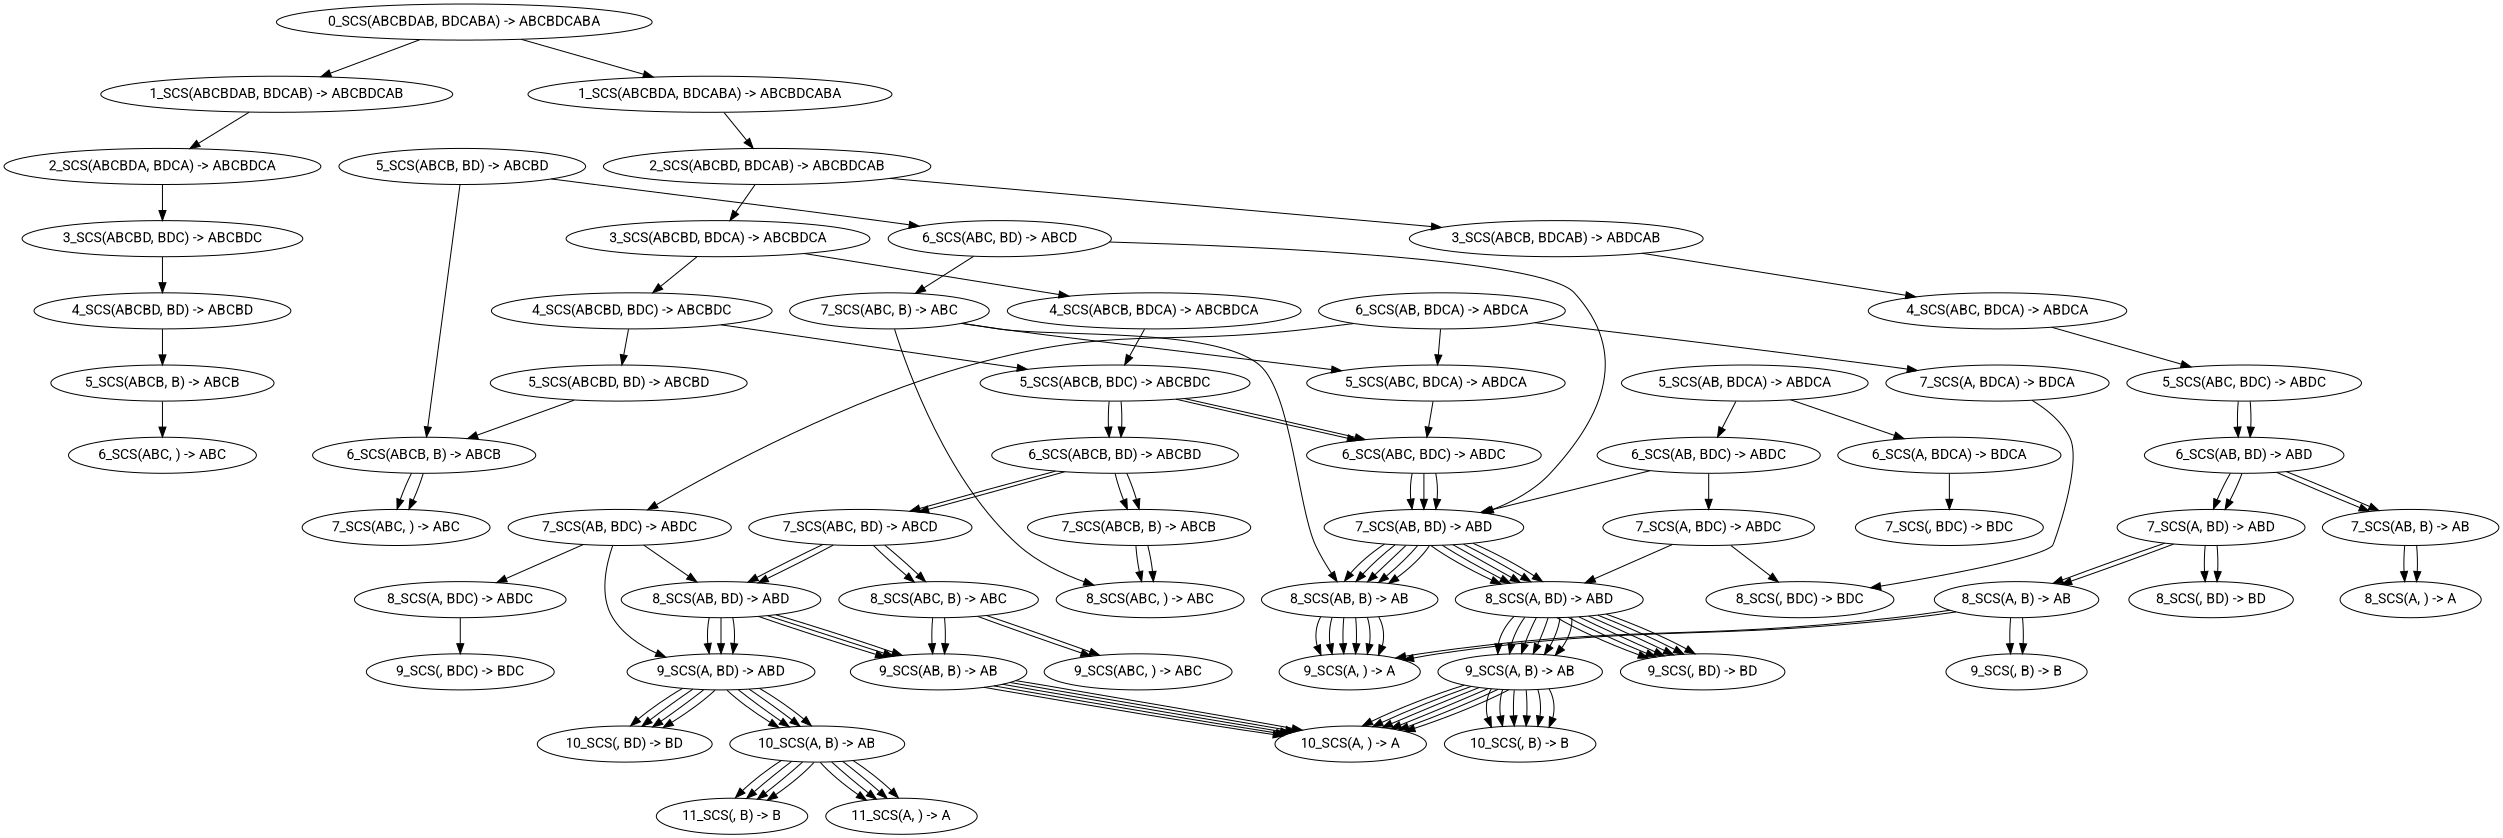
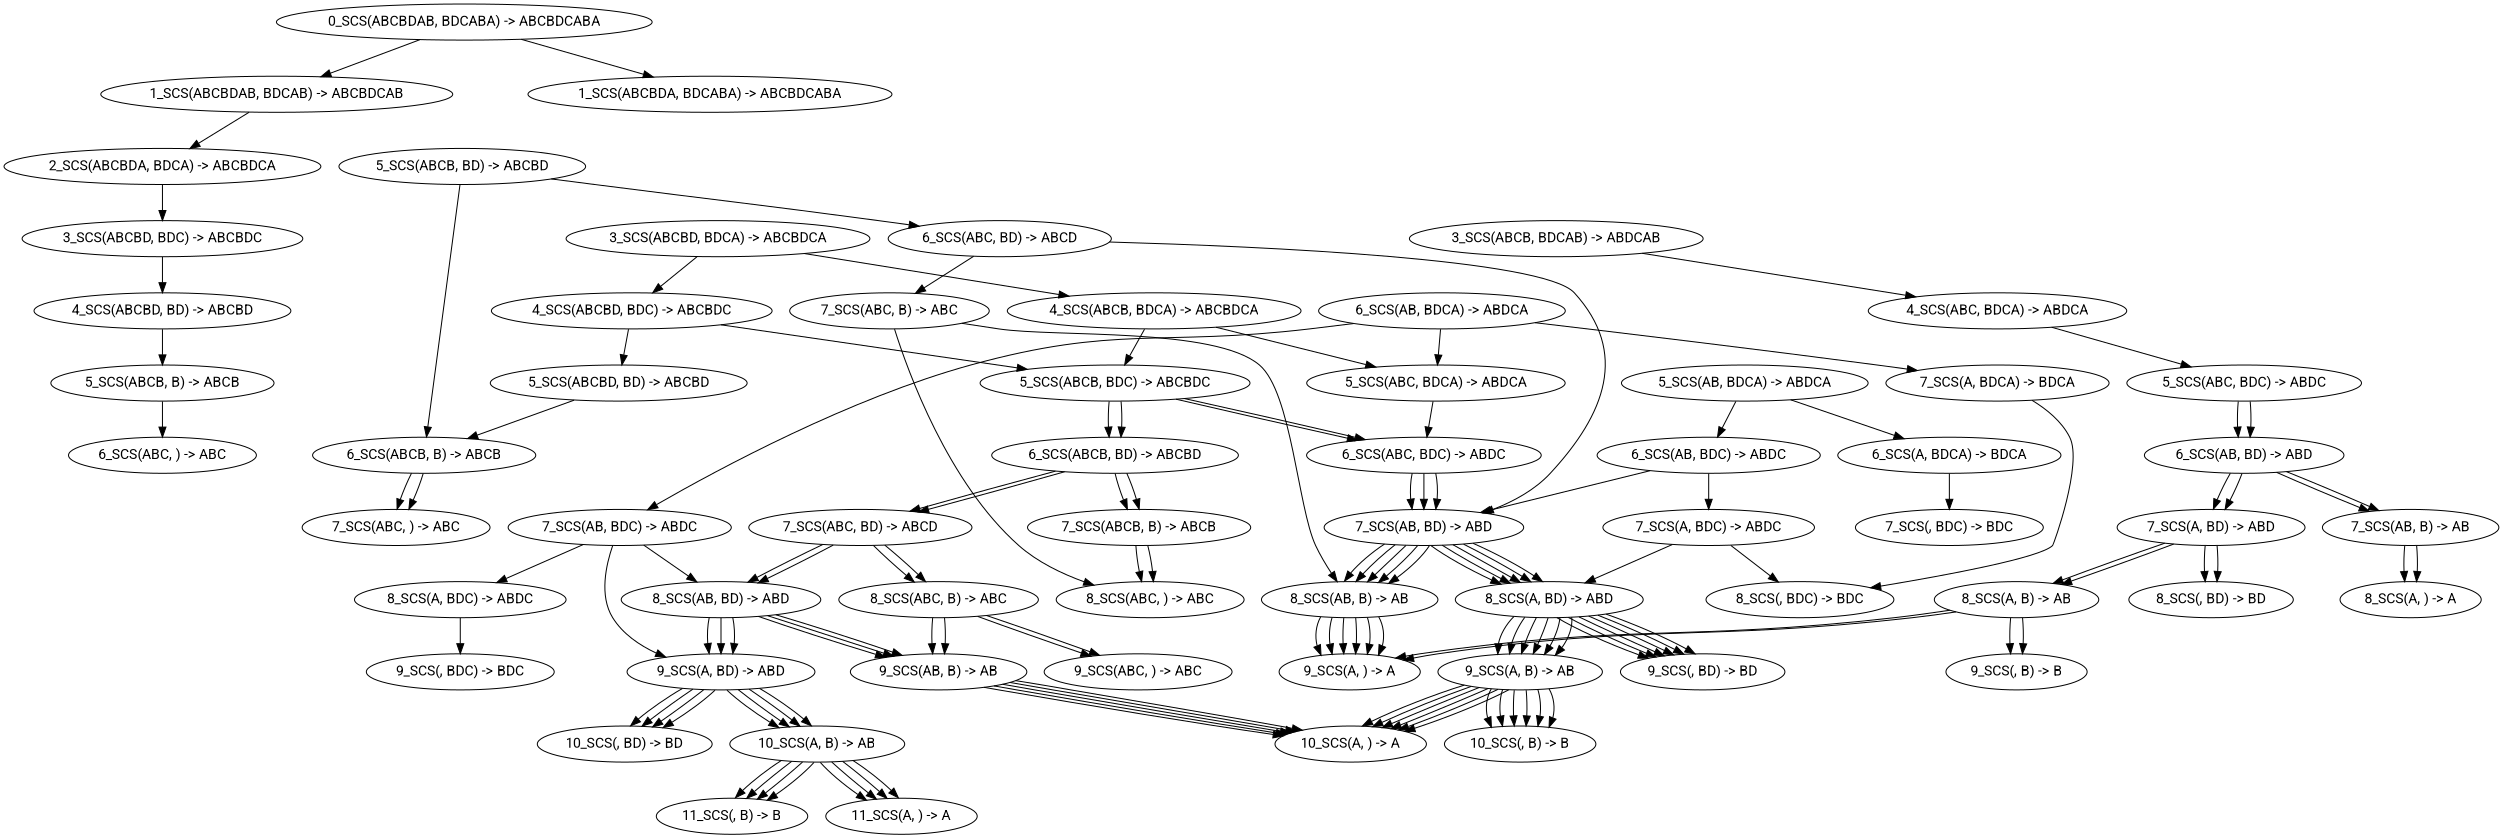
node "2_SCS(ABCBD, BDCAB) -> ABCBDCAB": removed
edge "7_SCS(ABC, B) -> ABC" -> "5_SCS(ABC, BDCA) -> ABDCA": now "4_SCS(ABCB, BDCA) -> ABCBDCA" -> "5_SCS(ABC, BDCA) -> ABDCA"
